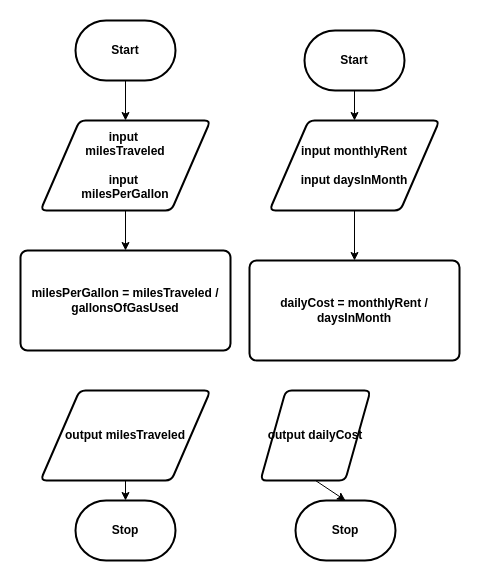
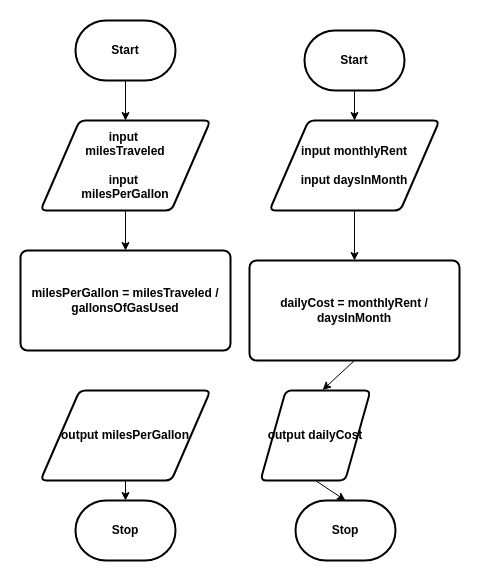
edge "dailyCost = monthlyRent / daysInMonth" -> "output dailyCost": added
node "output milesTraveled": label "output milesTraveled" -> "output milesPerGallon"
